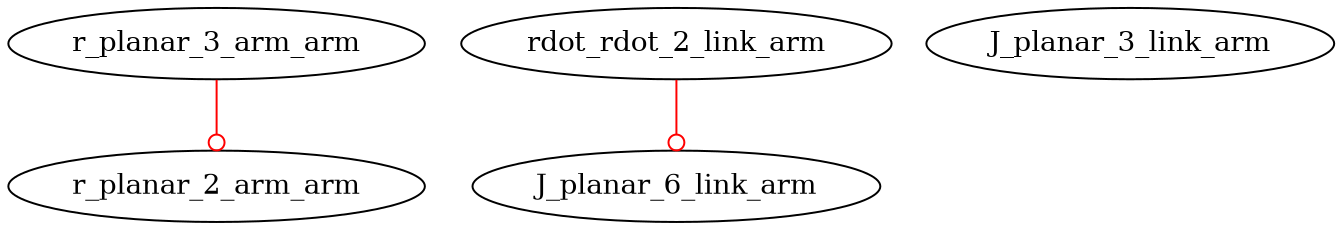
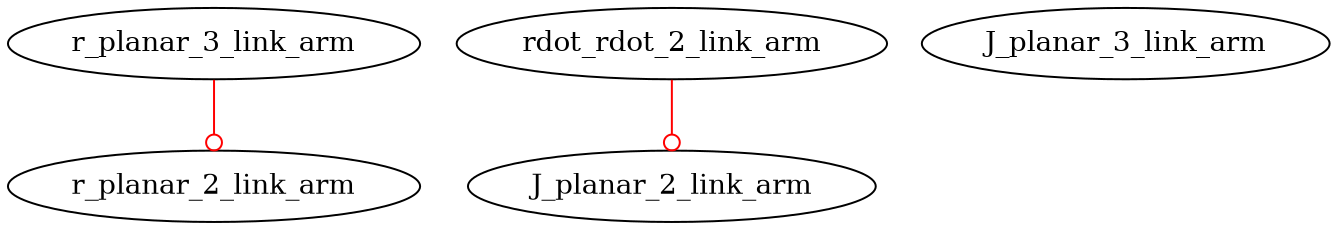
node "r_planar_3_arm_arm": label "r_planar_3_arm_arm" -> "r_planar_3_link_arm"
node "r_planar_2_arm_arm": label "r_planar_2_arm_arm" -> "r_planar_2_link_arm"
node "J_planar_6_link_arm": label "J_planar_6_link_arm" -> "J_planar_2_link_arm"
